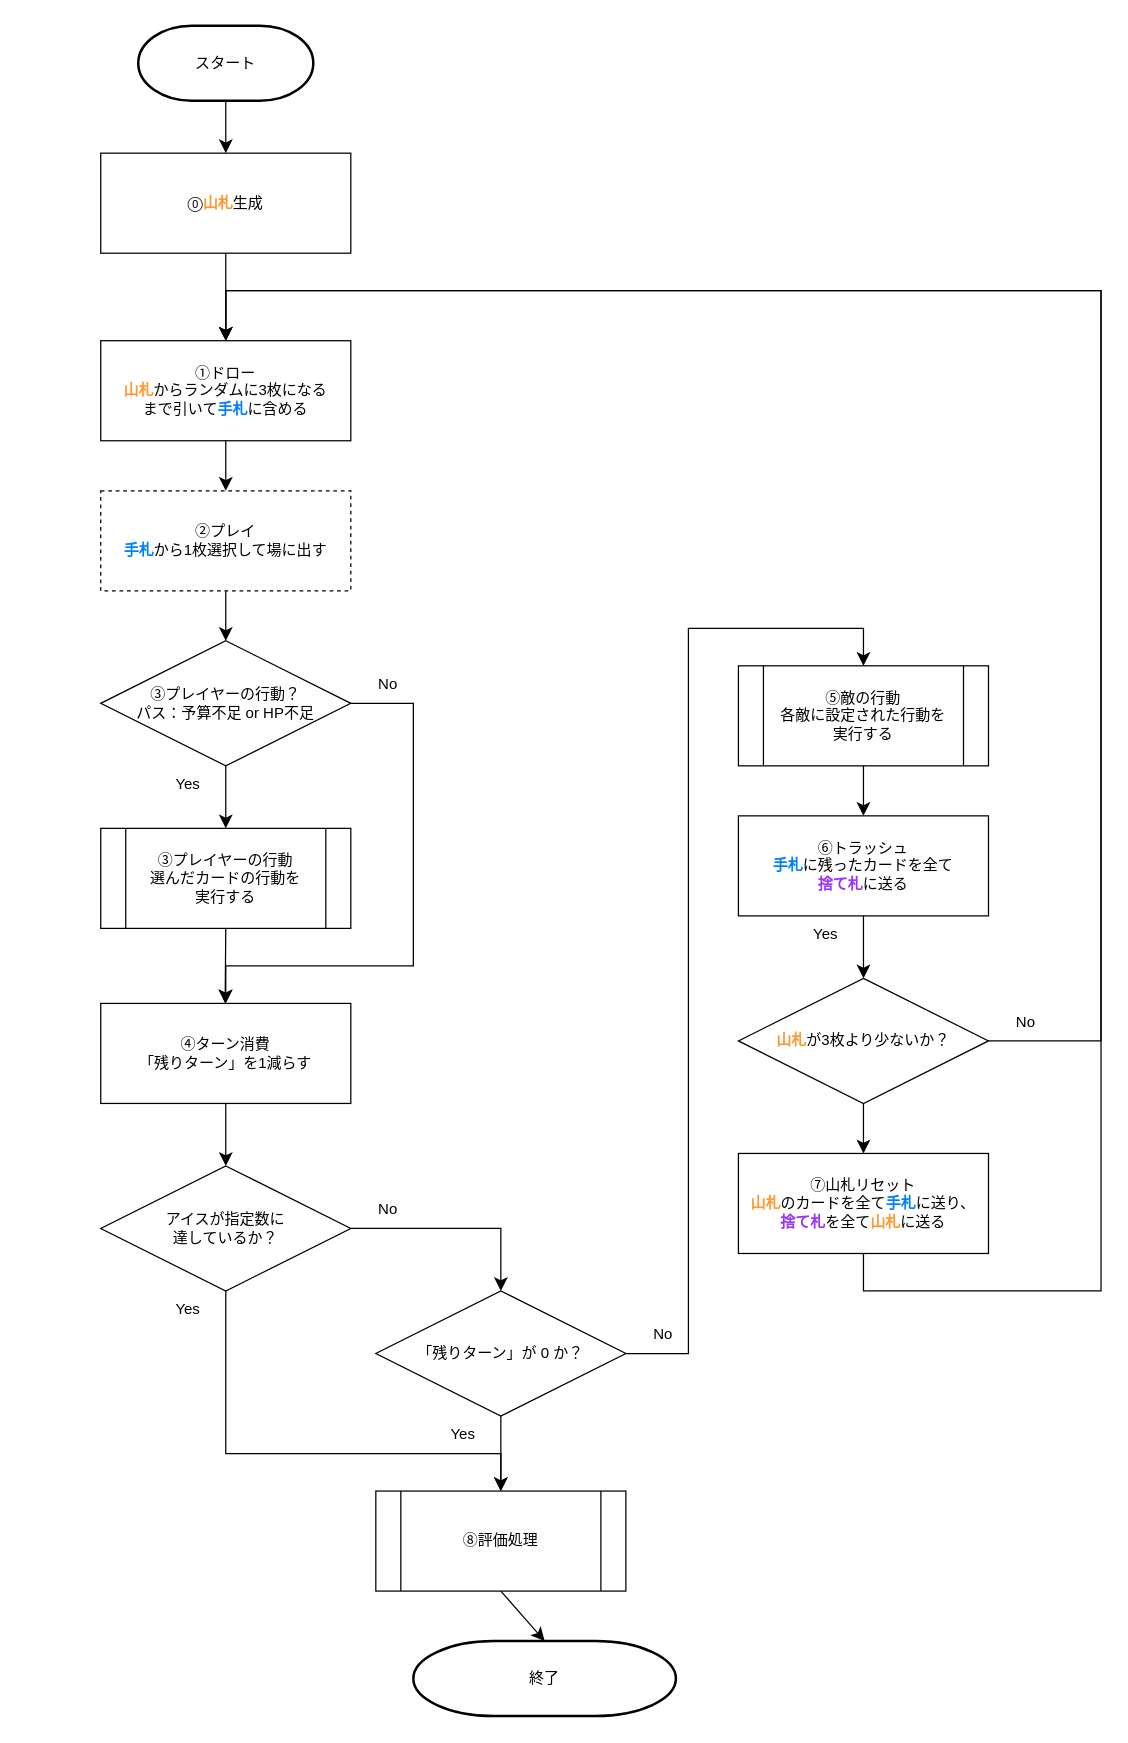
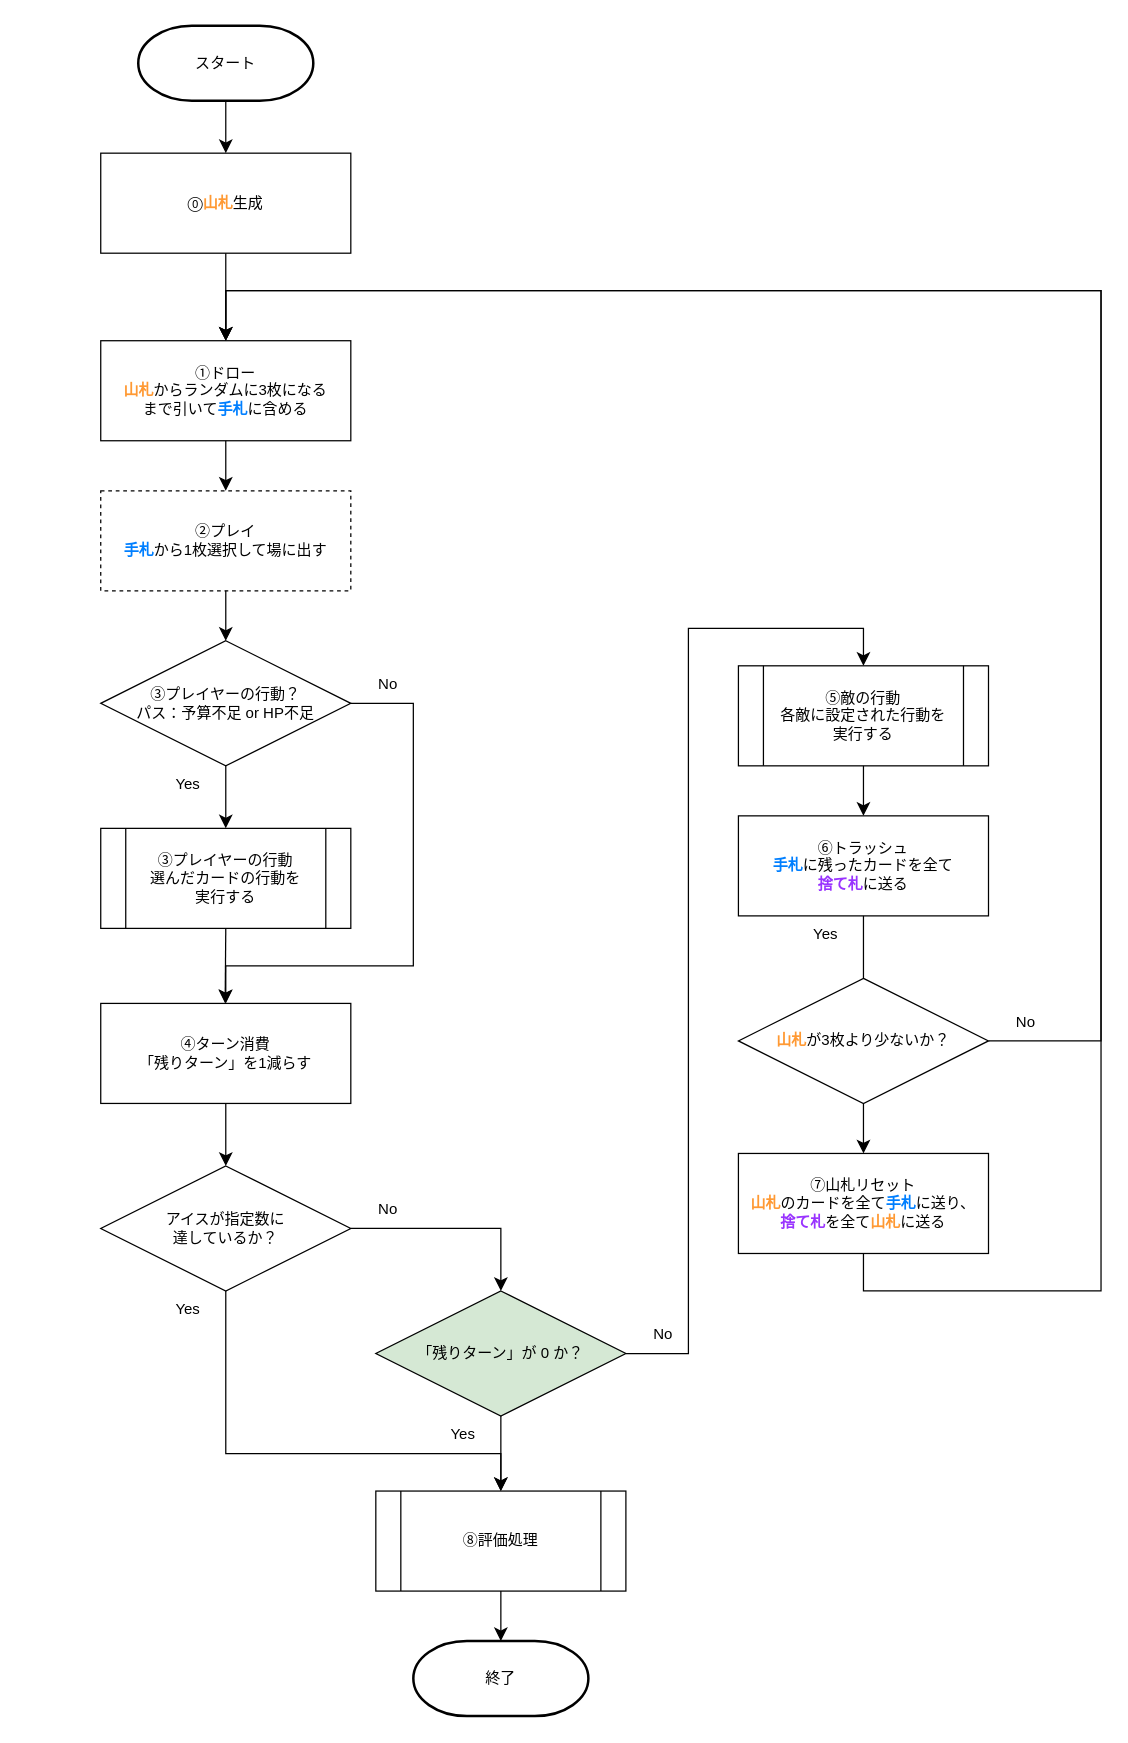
edge "⑥トラッシュ 手札に残ったカードを全て 捨て札に送る" -> "山札が3枚より少ないか？": arrowhead classic -> none
node "「残りターン」が 0 か？": fillcolor #ffffff -> #d5e8d4
node "終了": size 263x75 -> 175x75
